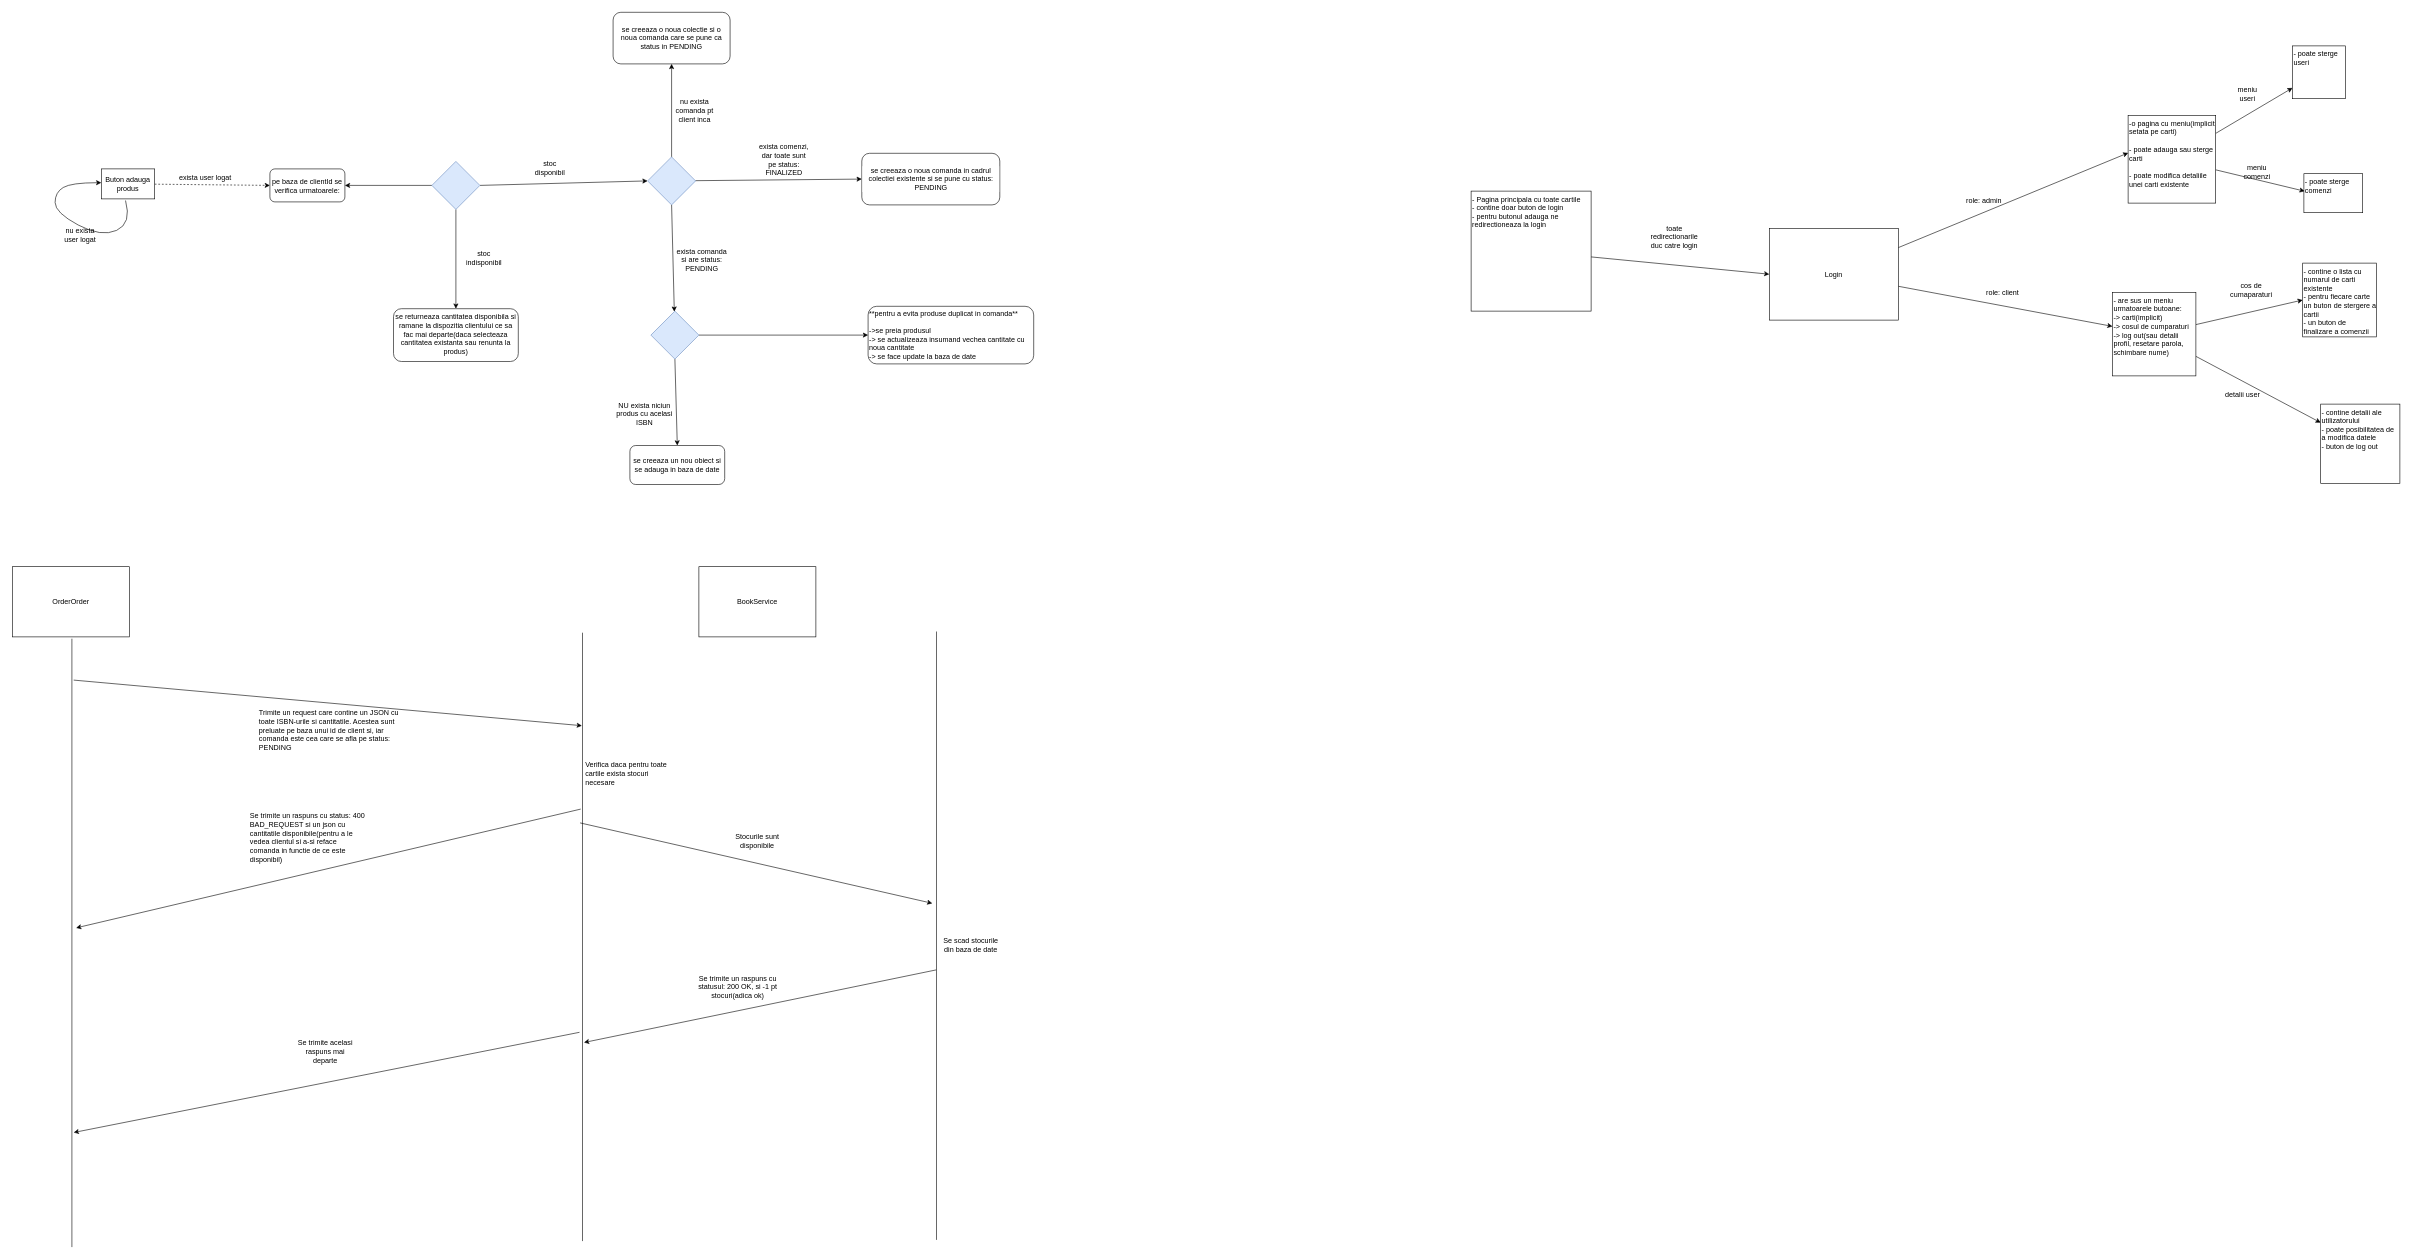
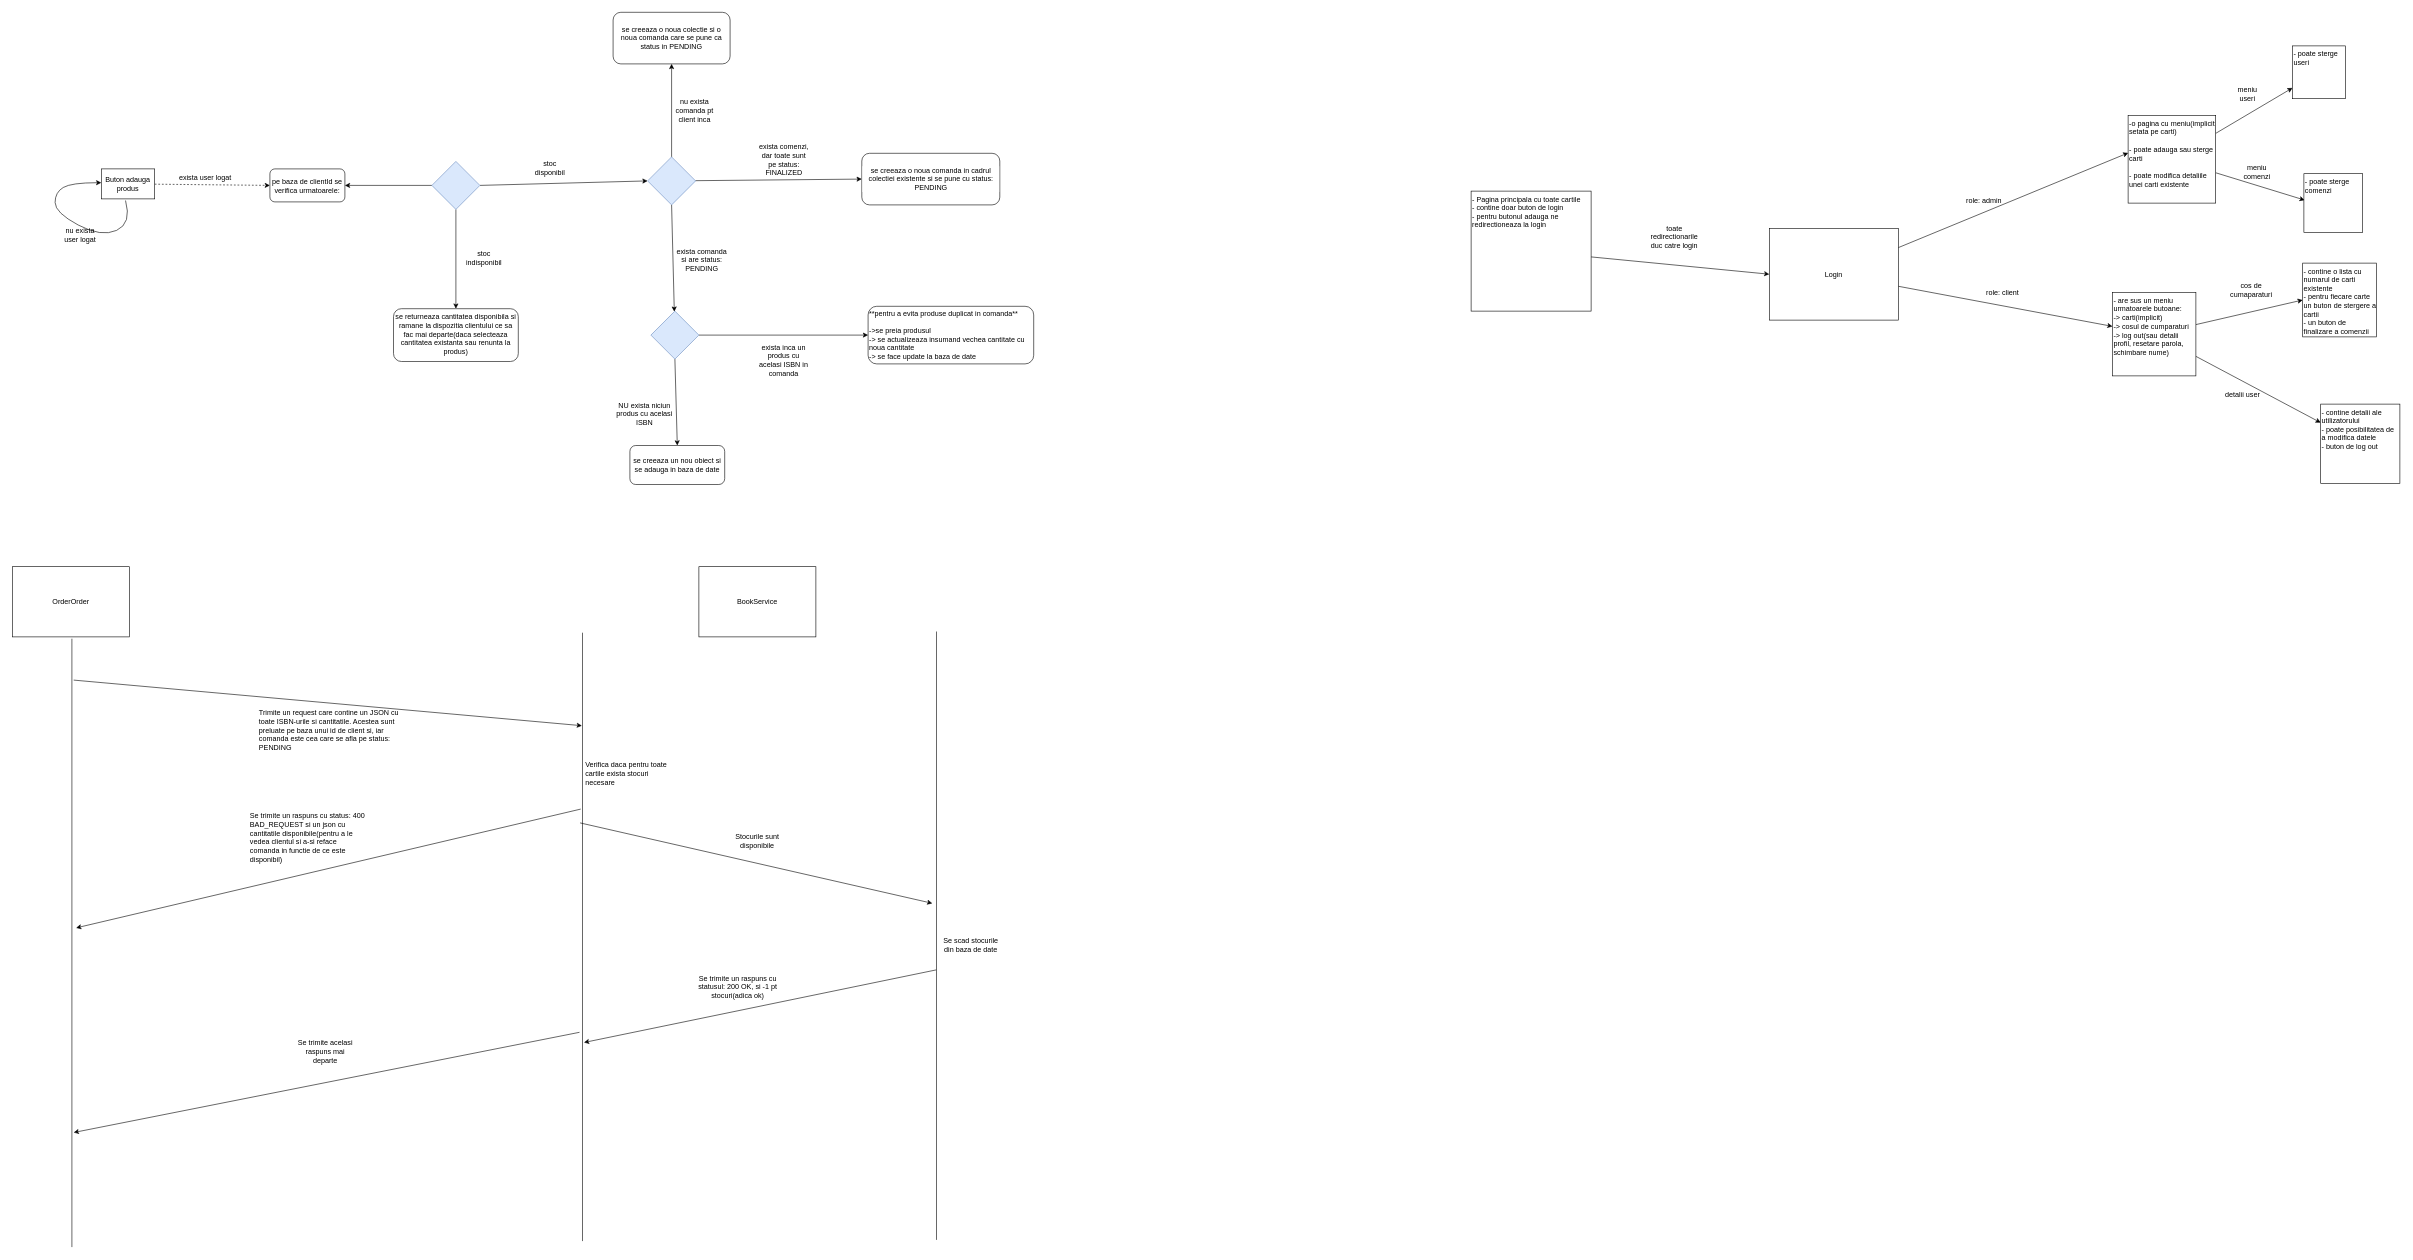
node "- poate sterge comenzi": size 59x39 -> 59x59
node "exista inca un produs cu acelasi ISBN in comanda": added
